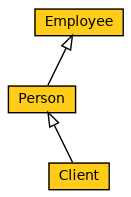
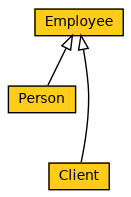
edge "Client" -> "Person": now "Client" -> "Employee"
